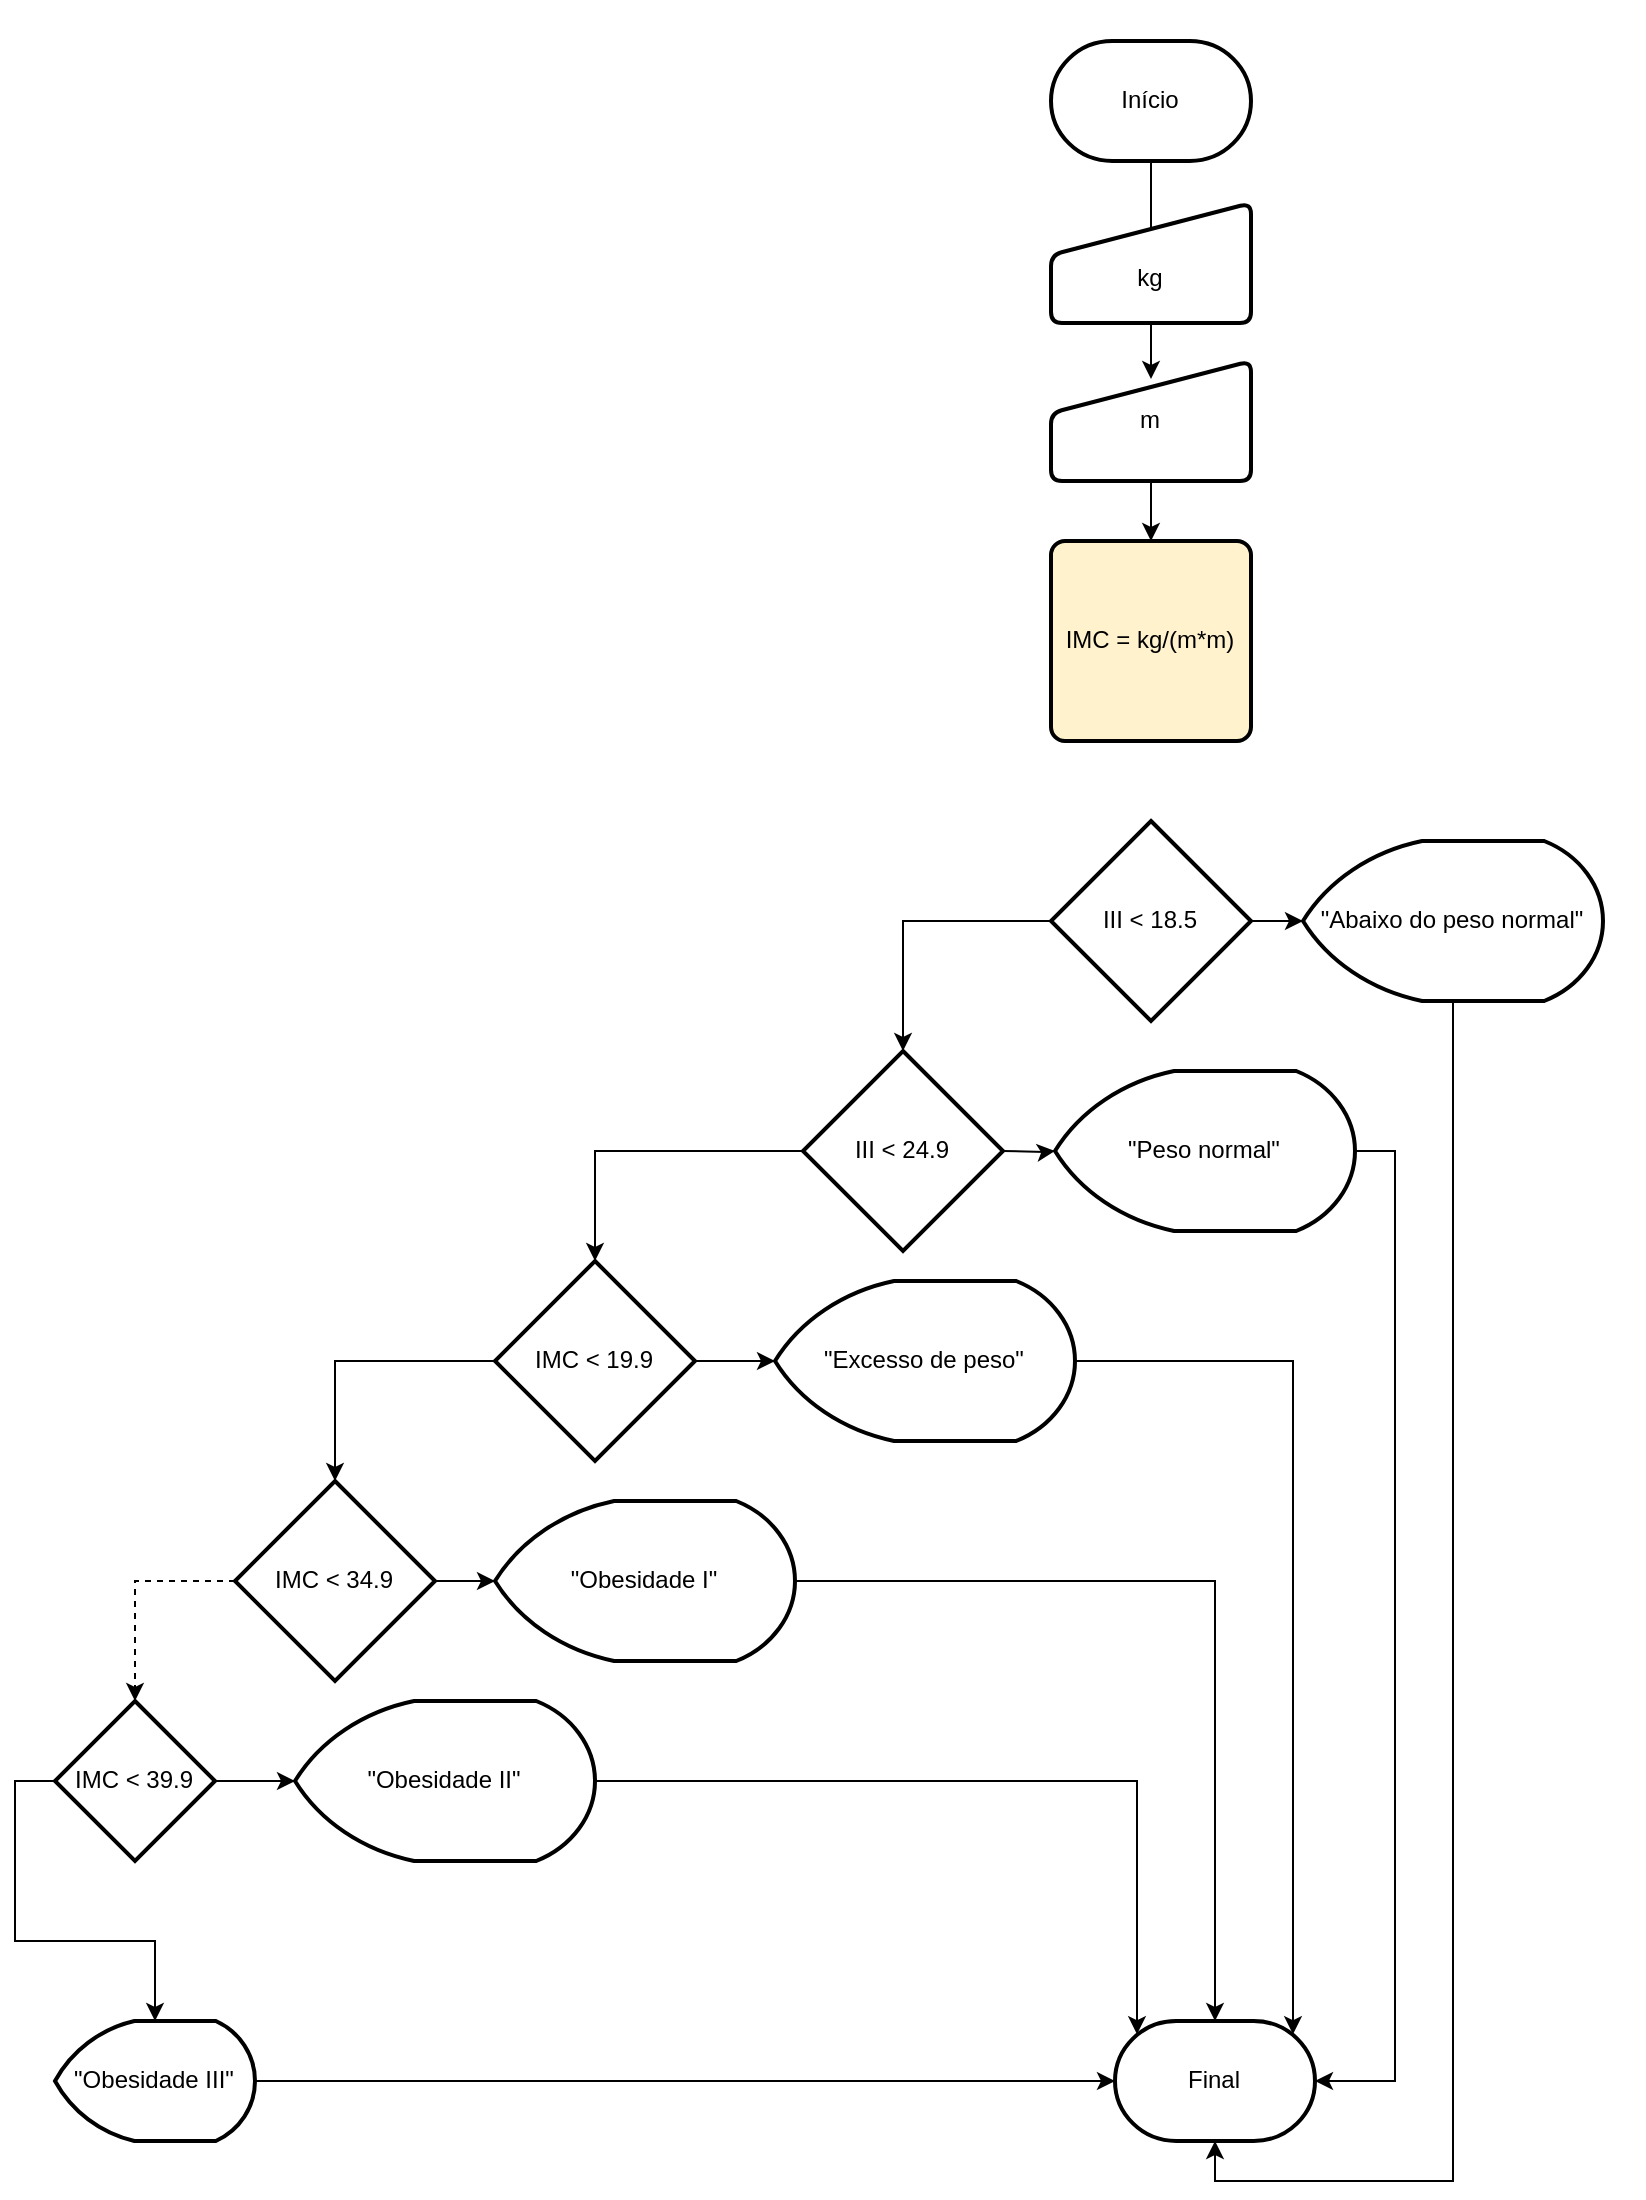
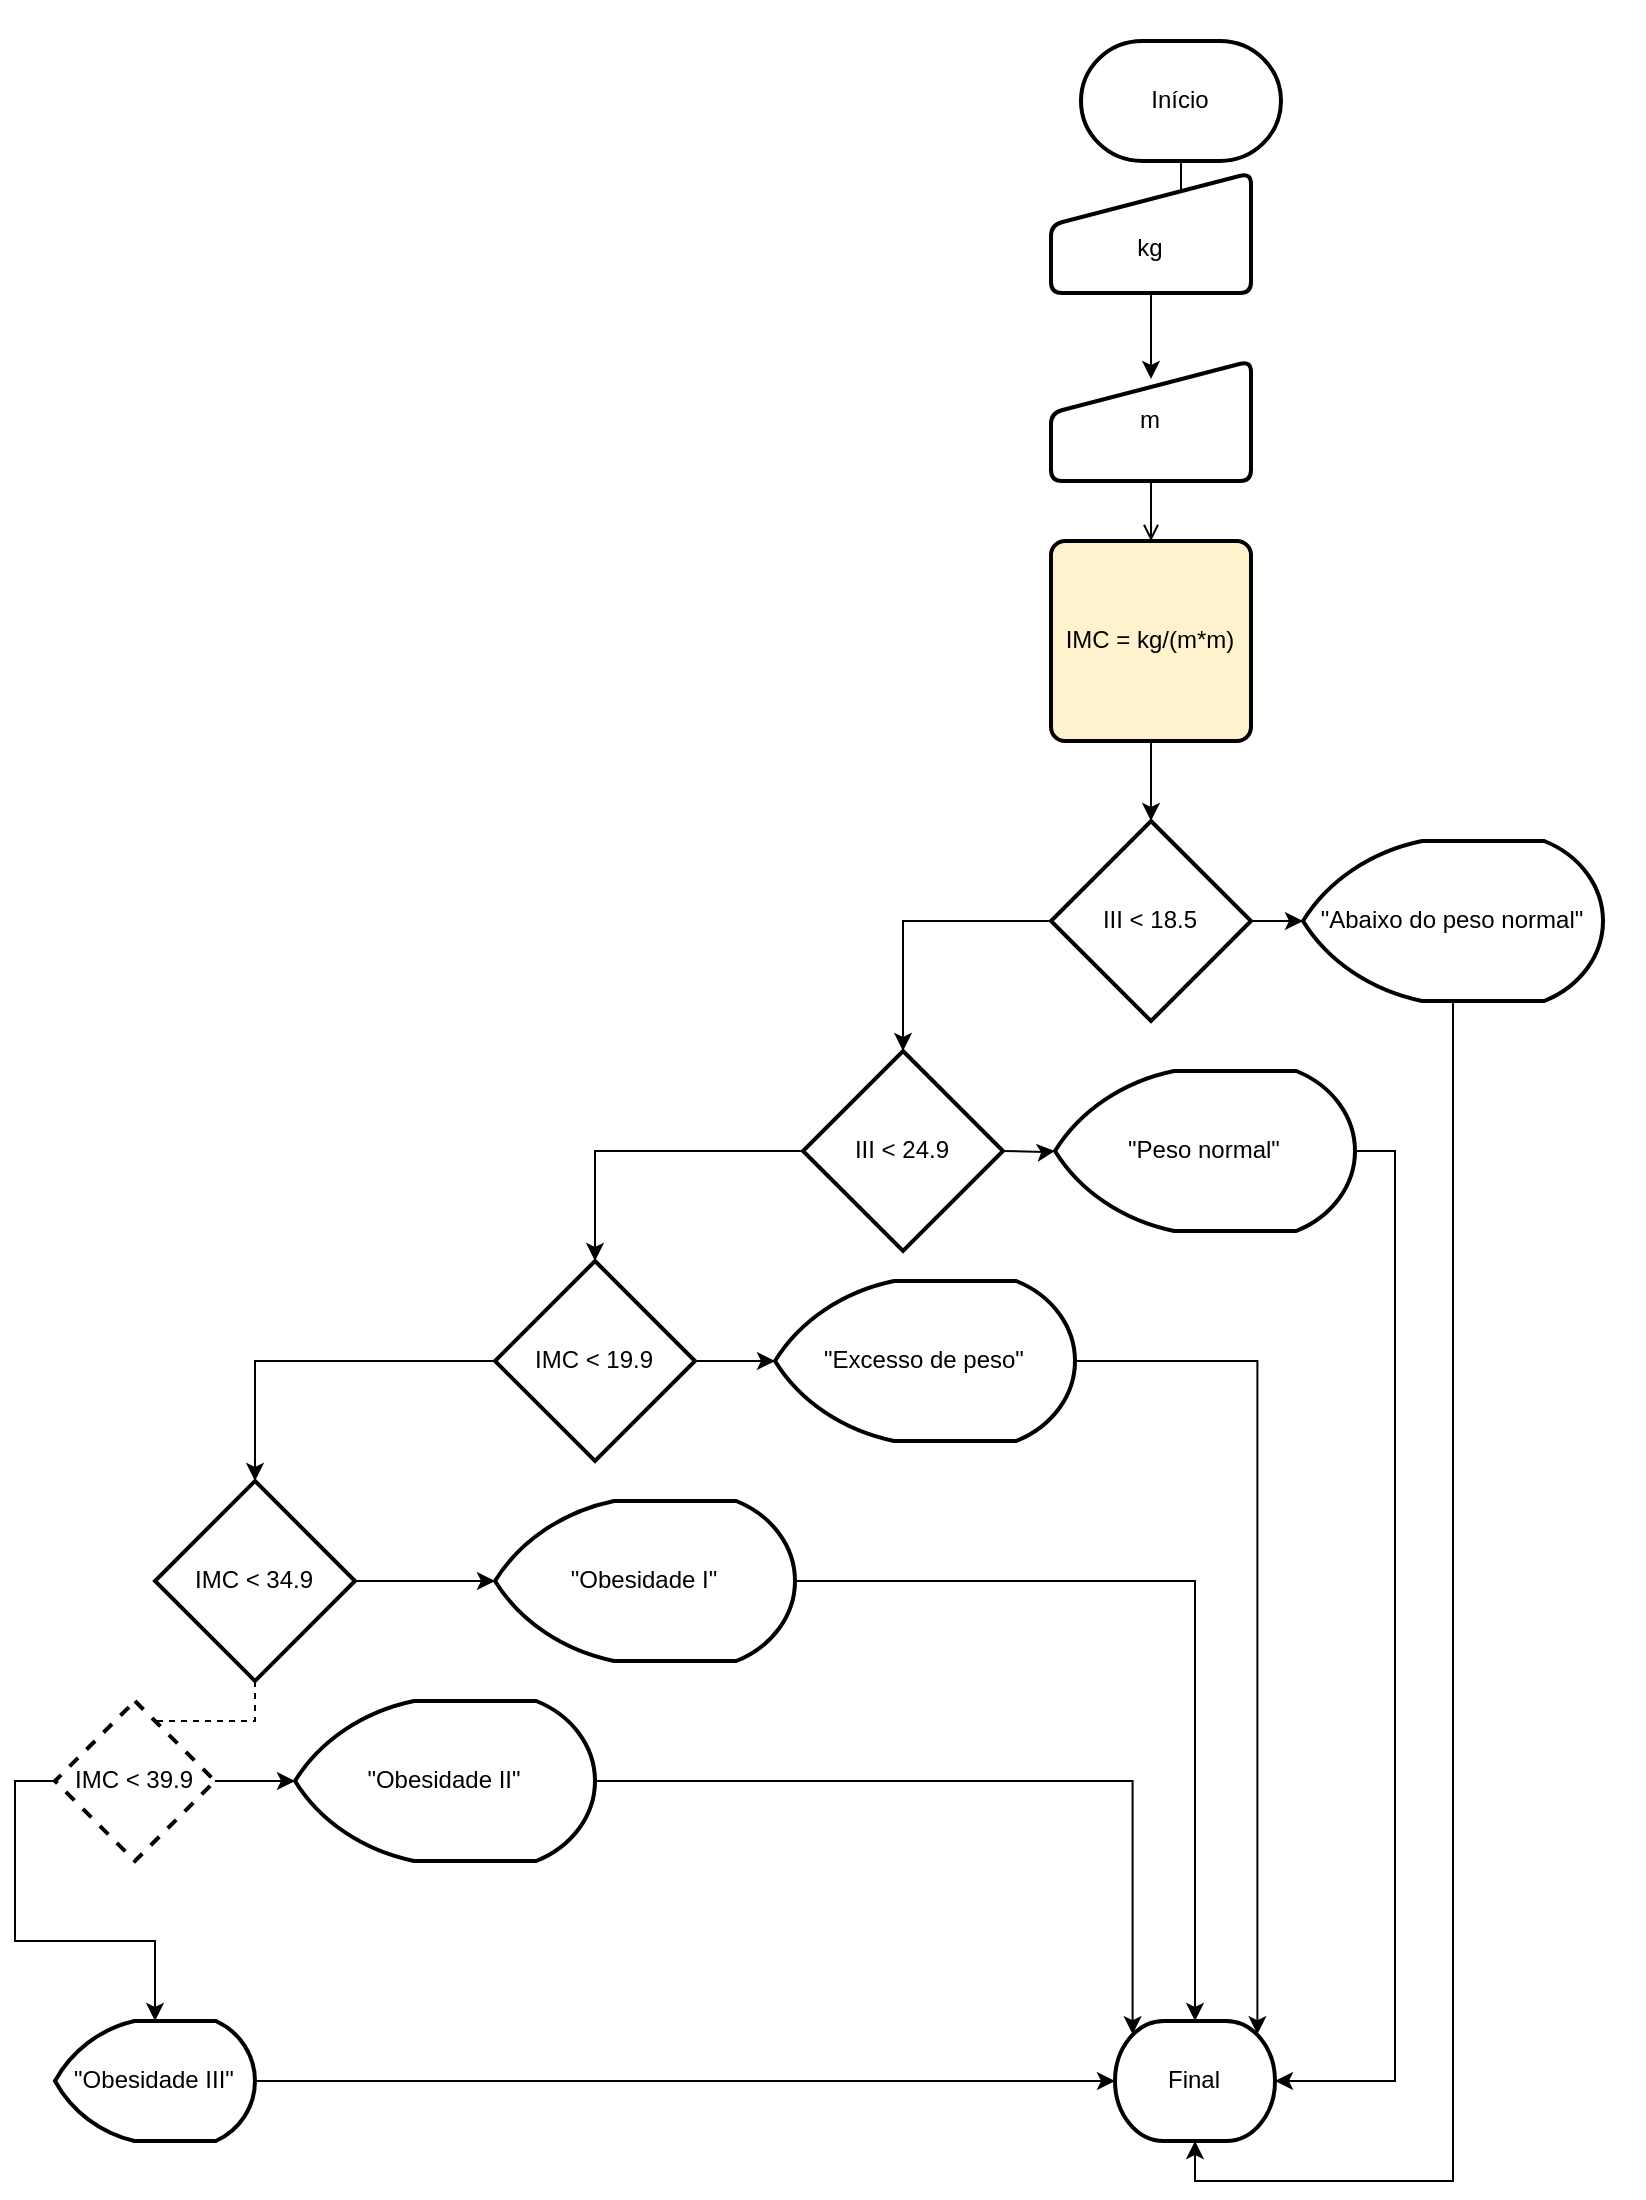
node "Início": moved (1151, 101) -> (1181, 101)
node "kg": moved (1151, 263) -> (1151, 233)
edge "m" -> "IMC = kg/(m*m)": arrowhead classic -> open
edge "IMC = kg/(m*m)" -> "III < 18.5": added
node "IMC < 34.9": moved (335, 1581) -> (255, 1581)
node "IMC < 39.9": style solid -> dashed
node "Final": size 200x120 -> 160x120
